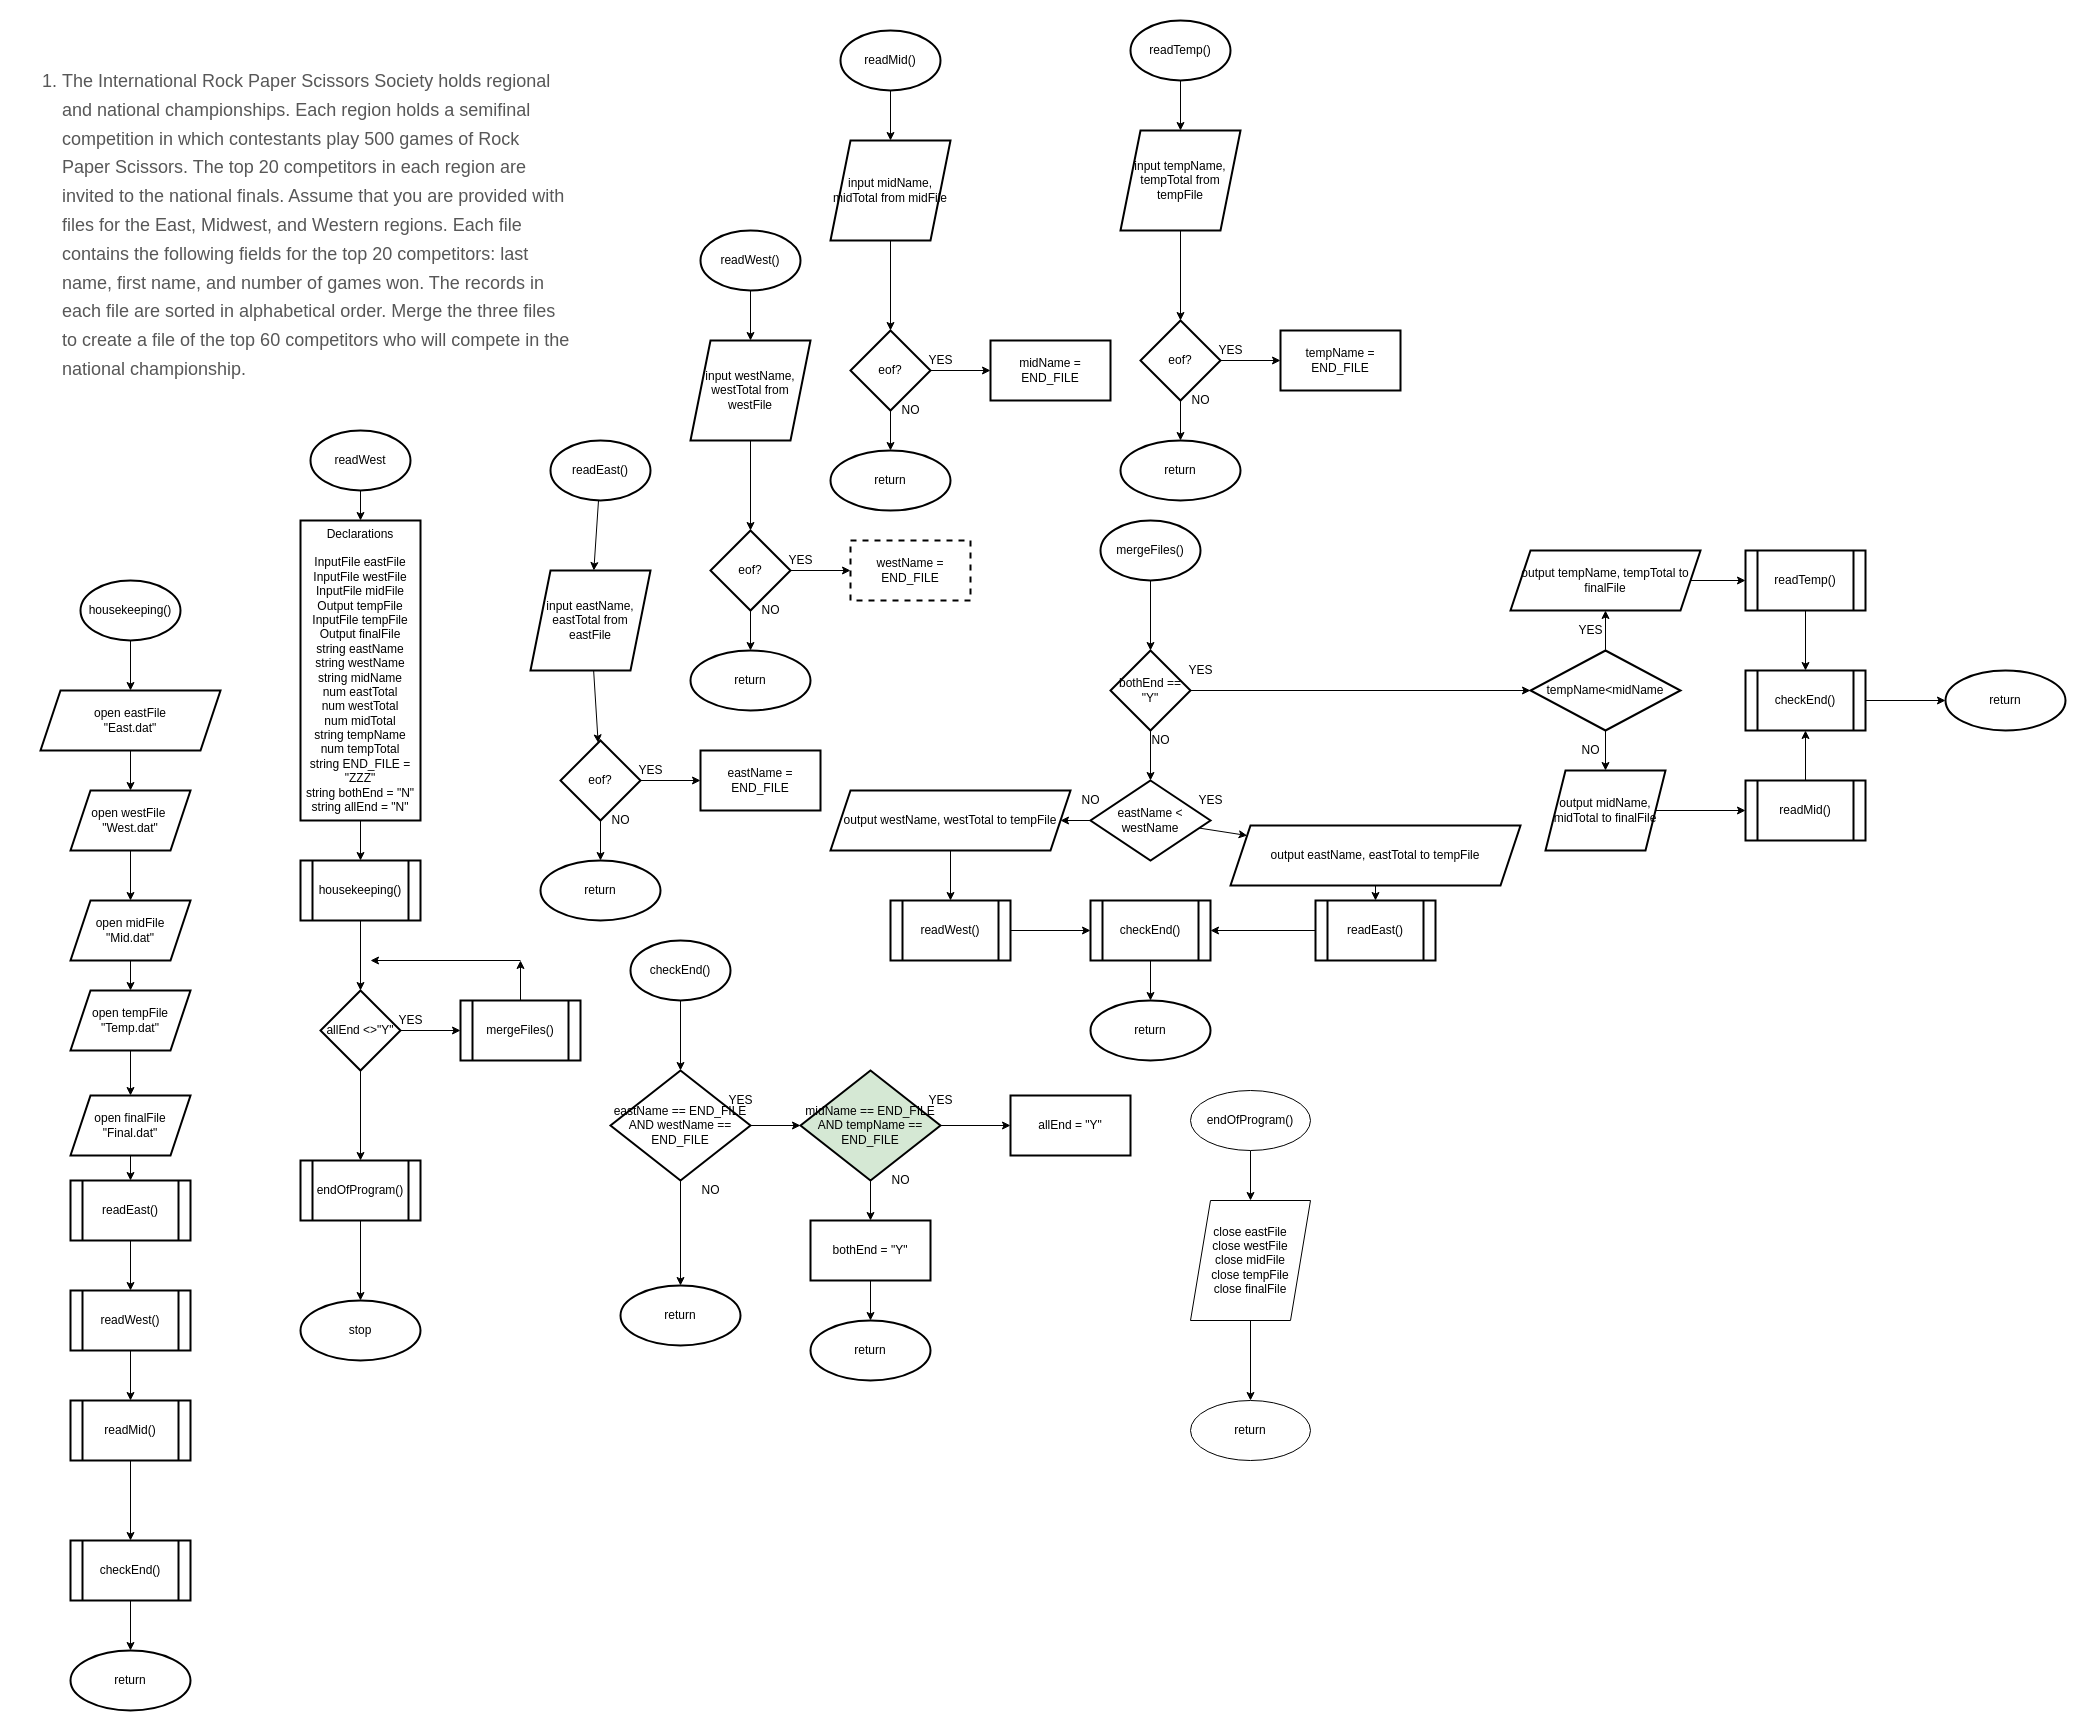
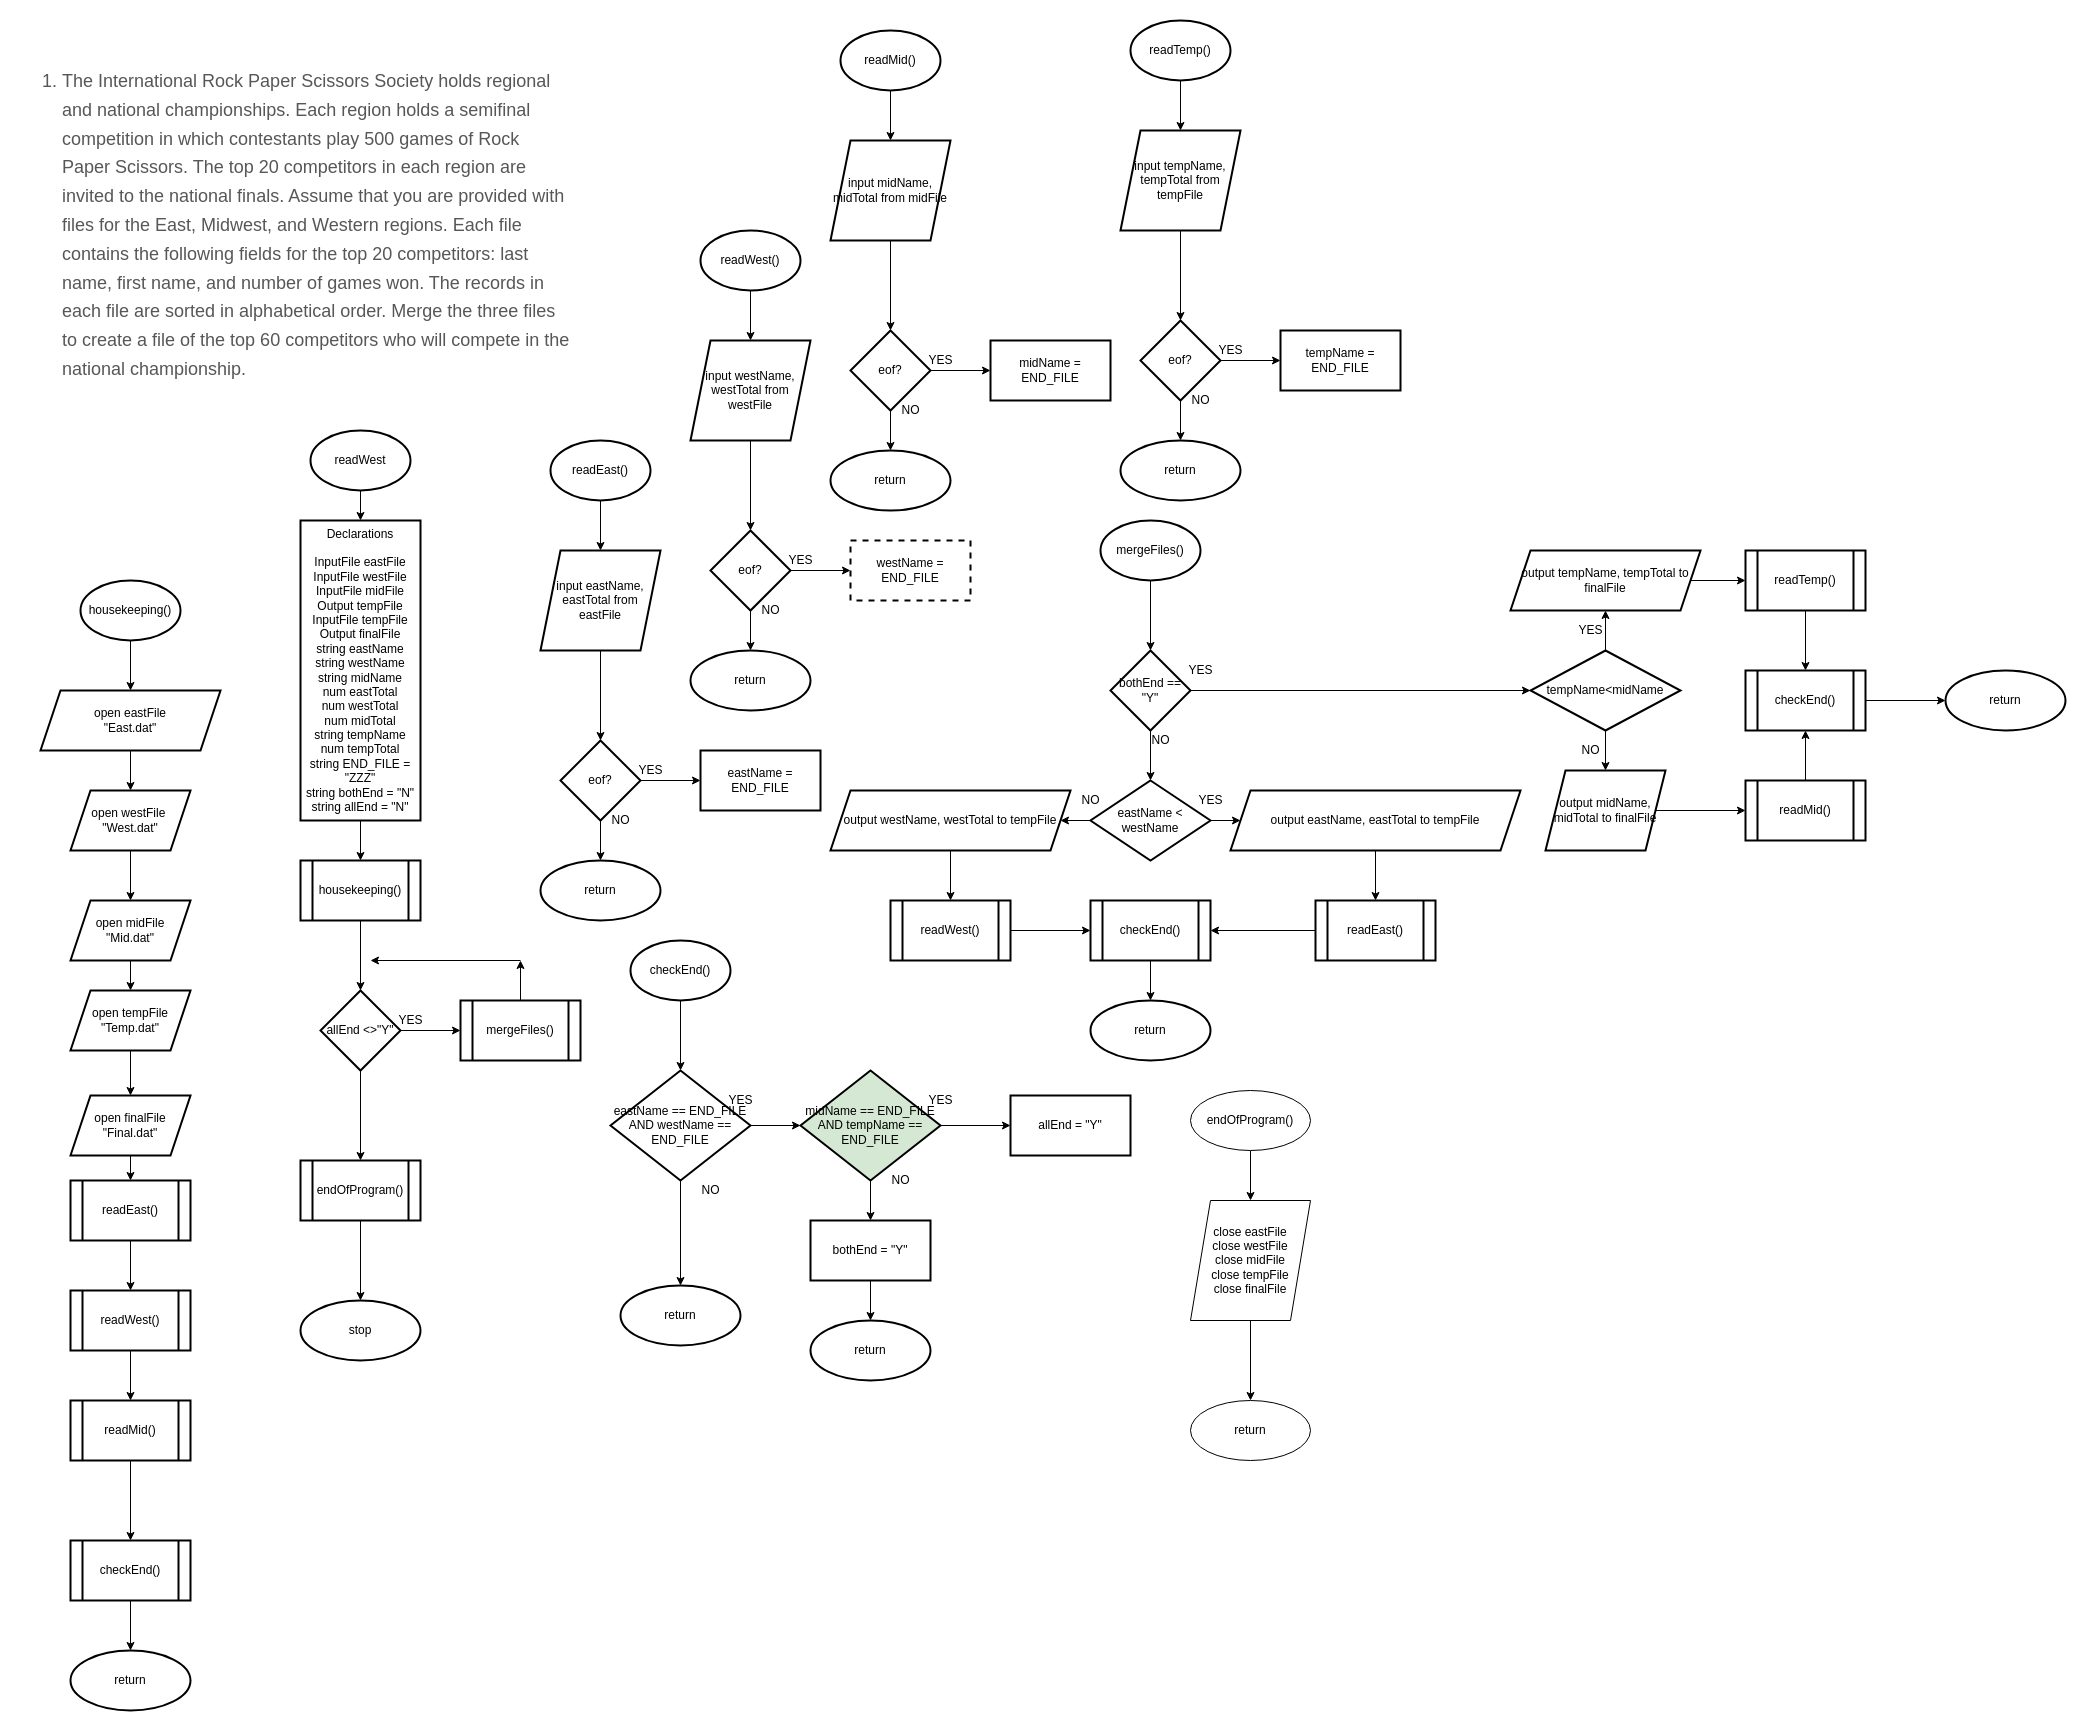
node "input eastName, eastTotal from eastFile": moved (591, 621) -> (601, 601)
node "output eastName, eastTotal to tempFile": moved (1376, 856) -> (1376, 821)
